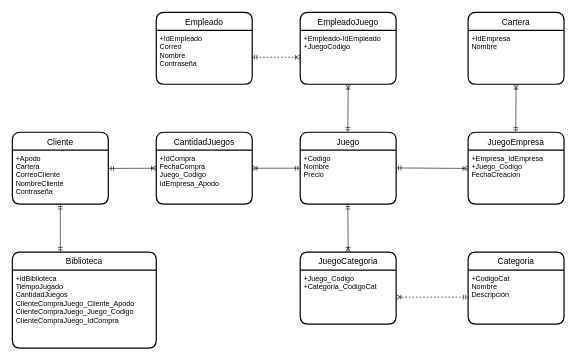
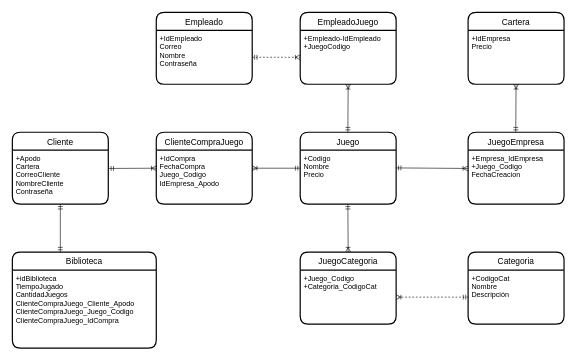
node "+IdEmpresa Nombre": label "+IdEmpresa Nombre" -> "+IdEmpresa Precio"
node "CantidadJuegos": label "CantidadJuegos" -> "ClienteCompraJuego"
